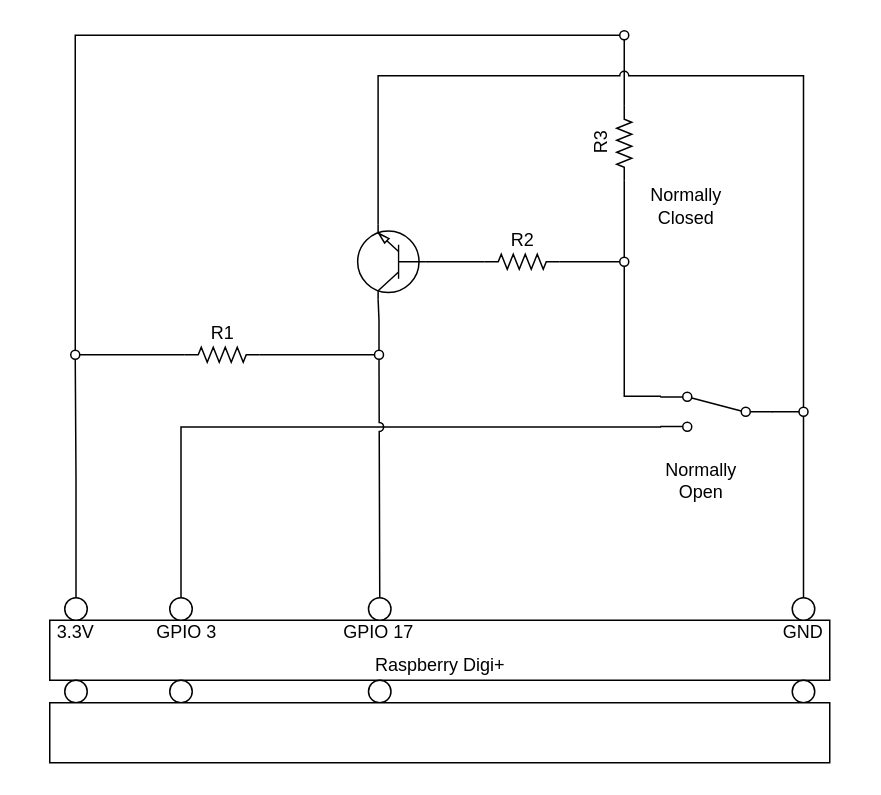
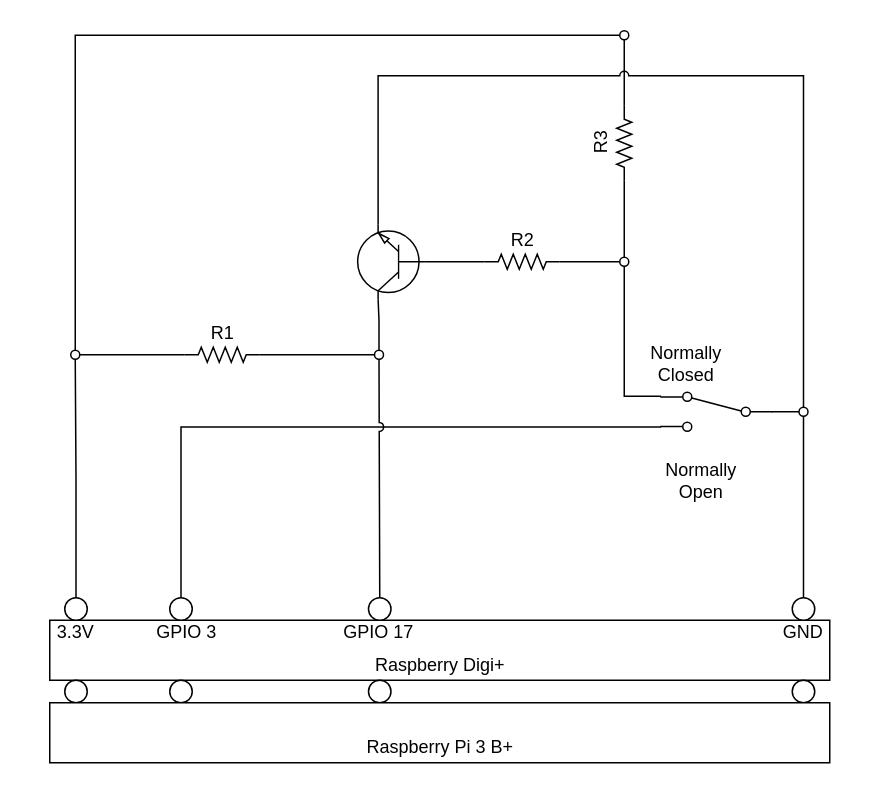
node "Normally Closed": moved (686, 206) -> (686, 364)
node "Raspberry Pi 3 B+": added
